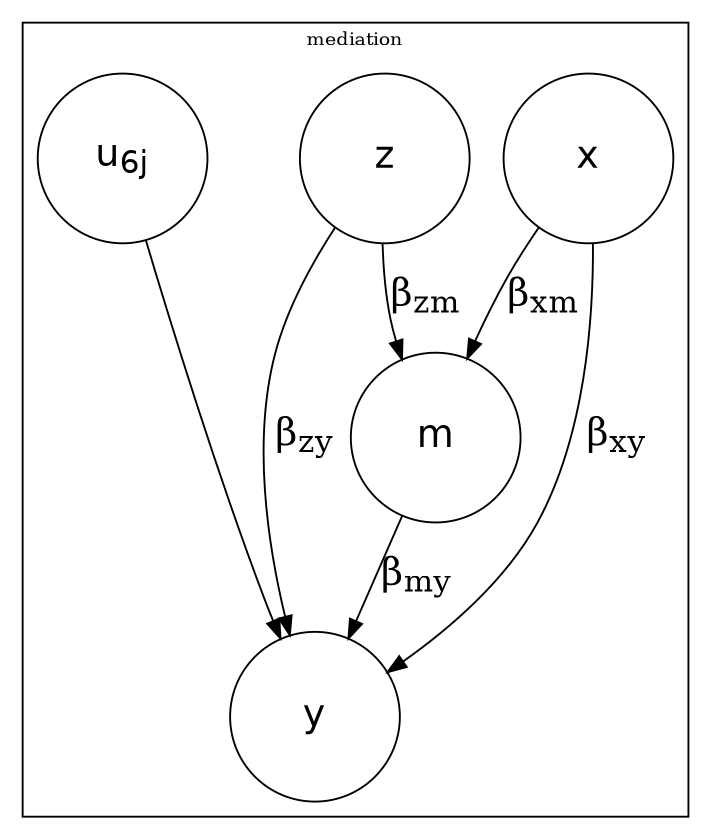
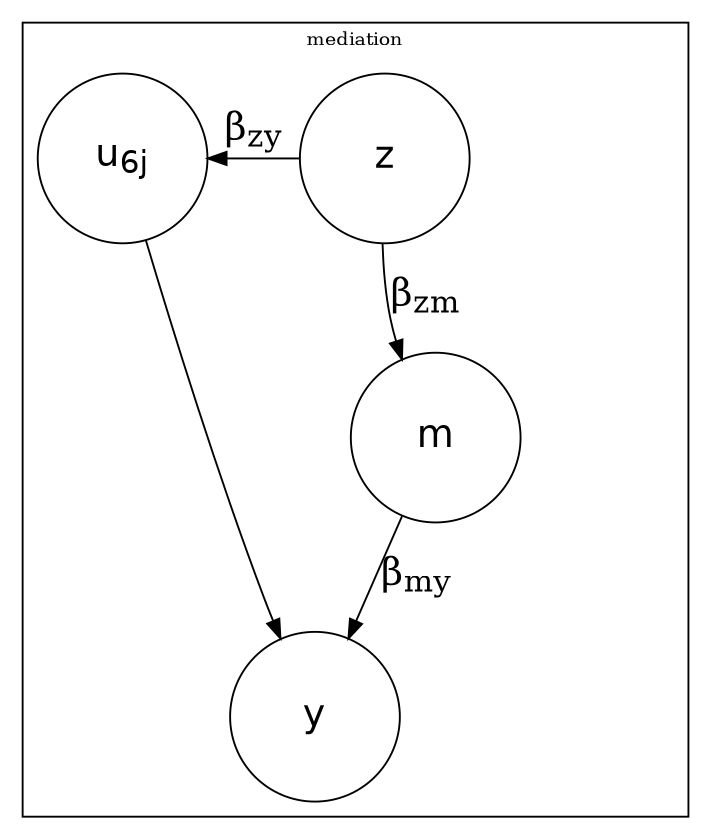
node "x": removed
edge "z" -> "y": now "z" -> "u"
